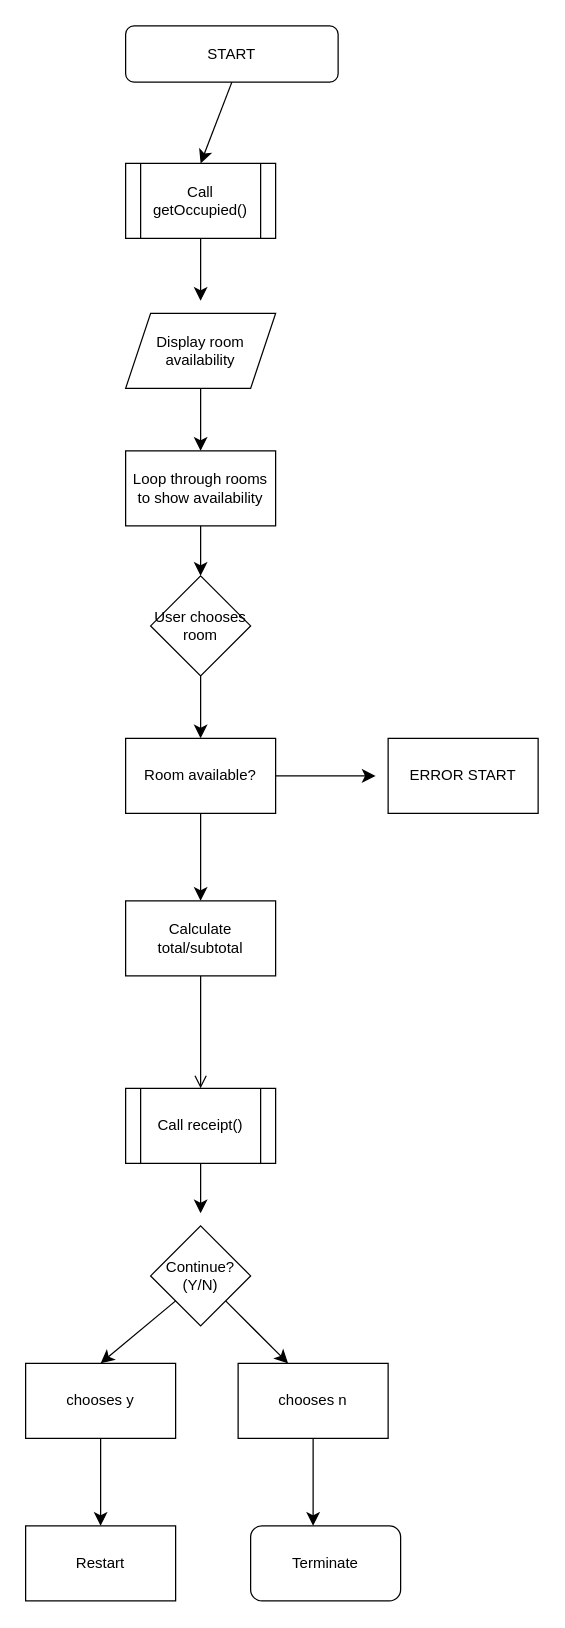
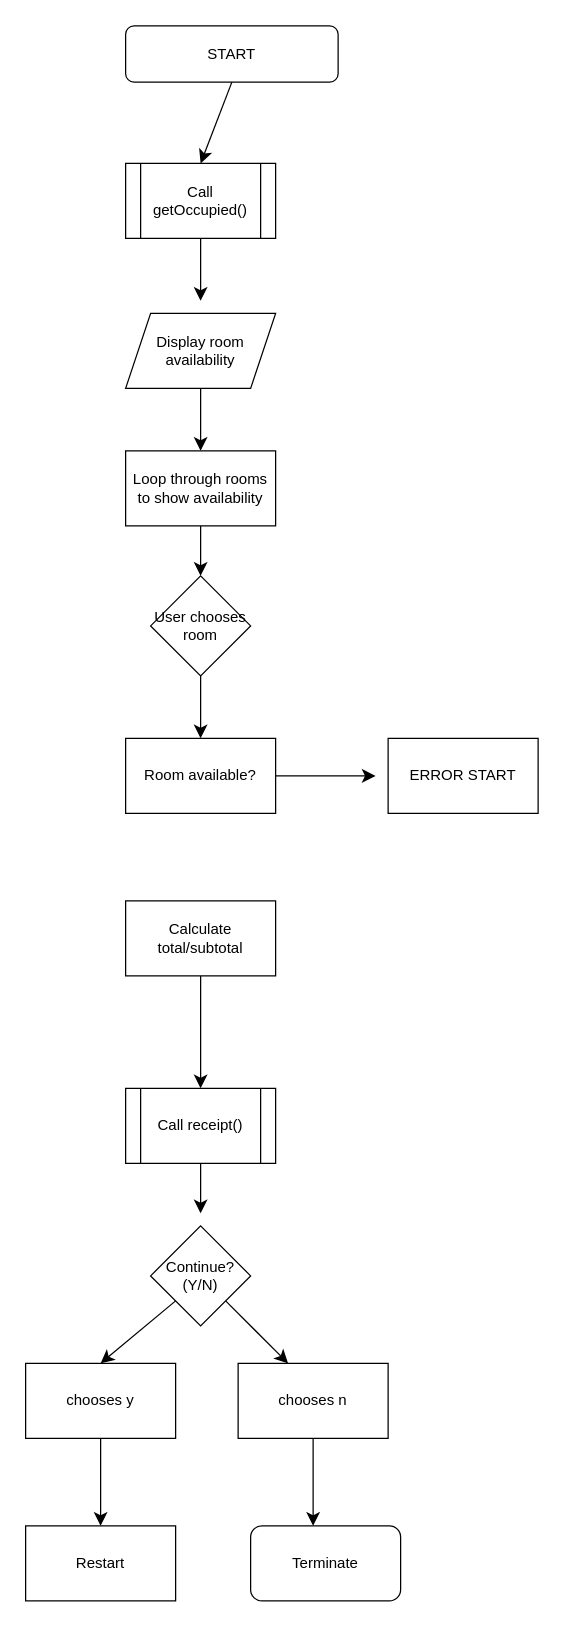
edge "Room available?" -> "Calculate total/subtotal": removed
edge "Calculate total/subtotal" -> "Call receipt()": arrowhead open -> classic
